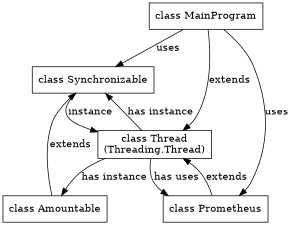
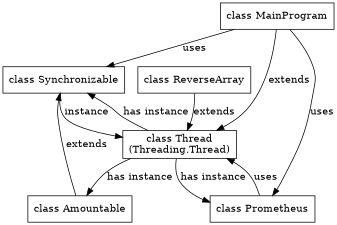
node "class ReverseArray": added
edge "class Thread (Threading.Thread)" -> "class Prometheus": label "has uses" -> "has instance"
edge "class Prometheus" -> "class Thread (Threading.Thread)": label "extends" -> "uses"
